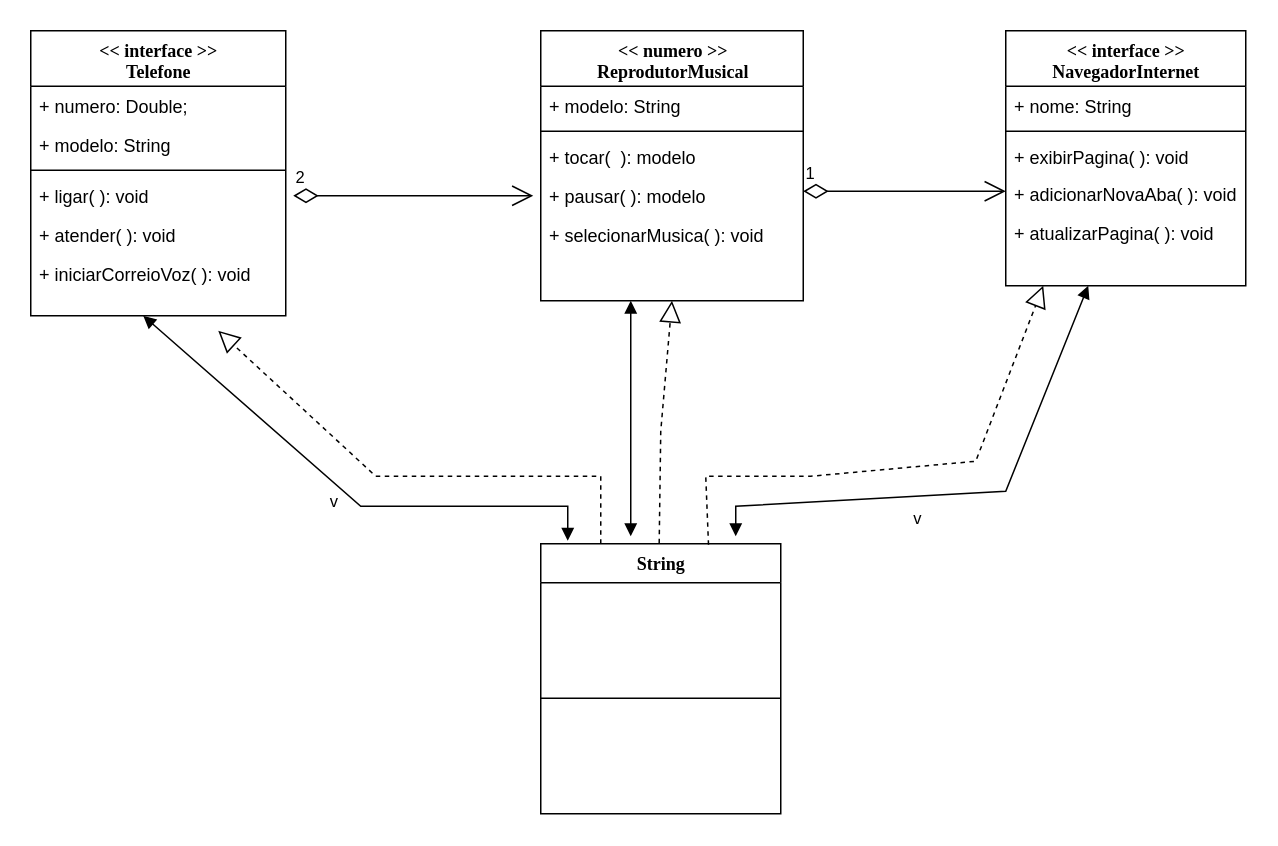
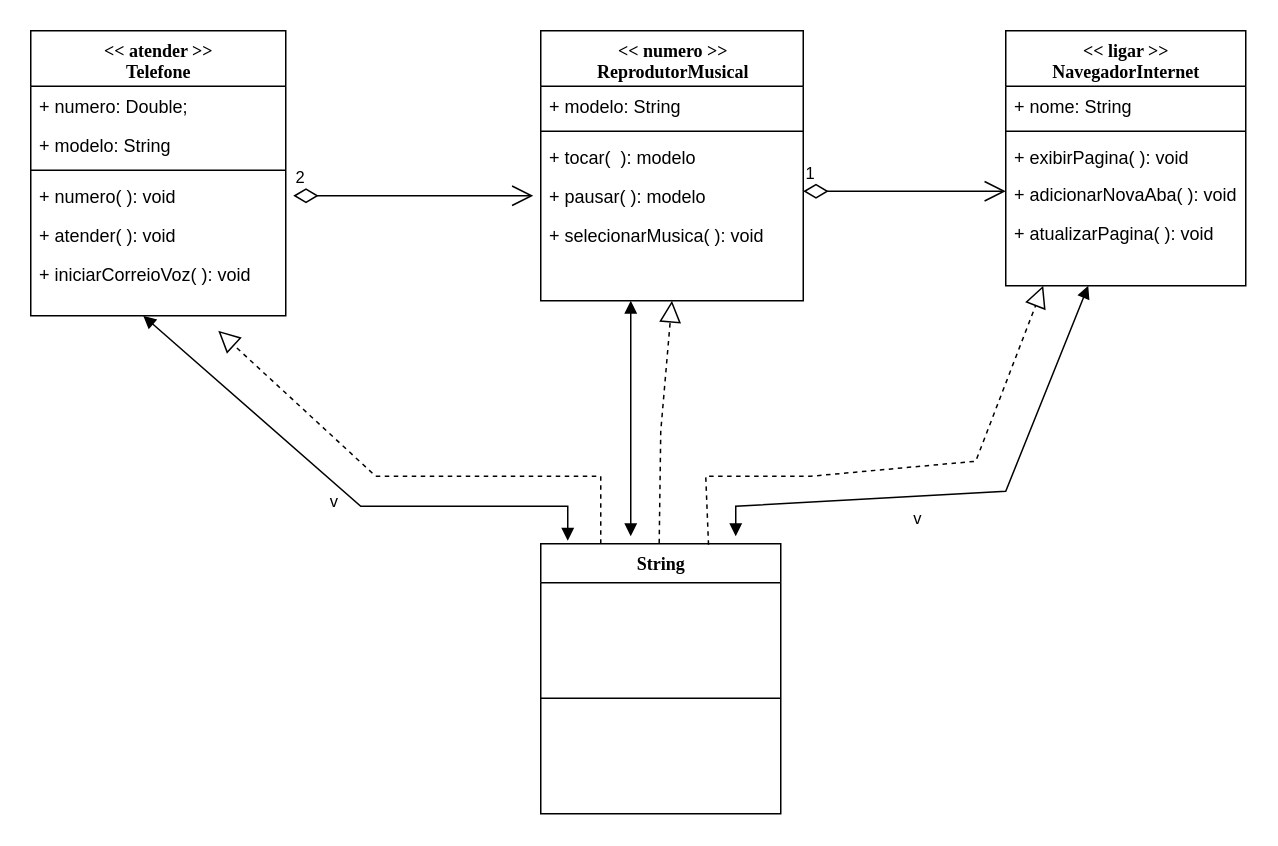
node "<< interface >> Telefone": label "<< interface >> Telefone" -> "<< atender >> Telefone"
node "<< interface >> NavegadorInternet": label "<< interface >> NavegadorInternet" -> "<< ligar >> NavegadorInternet"
node "+ ligar( ): void": label "+ ligar( ): void" -> "+ numero( ): void"
